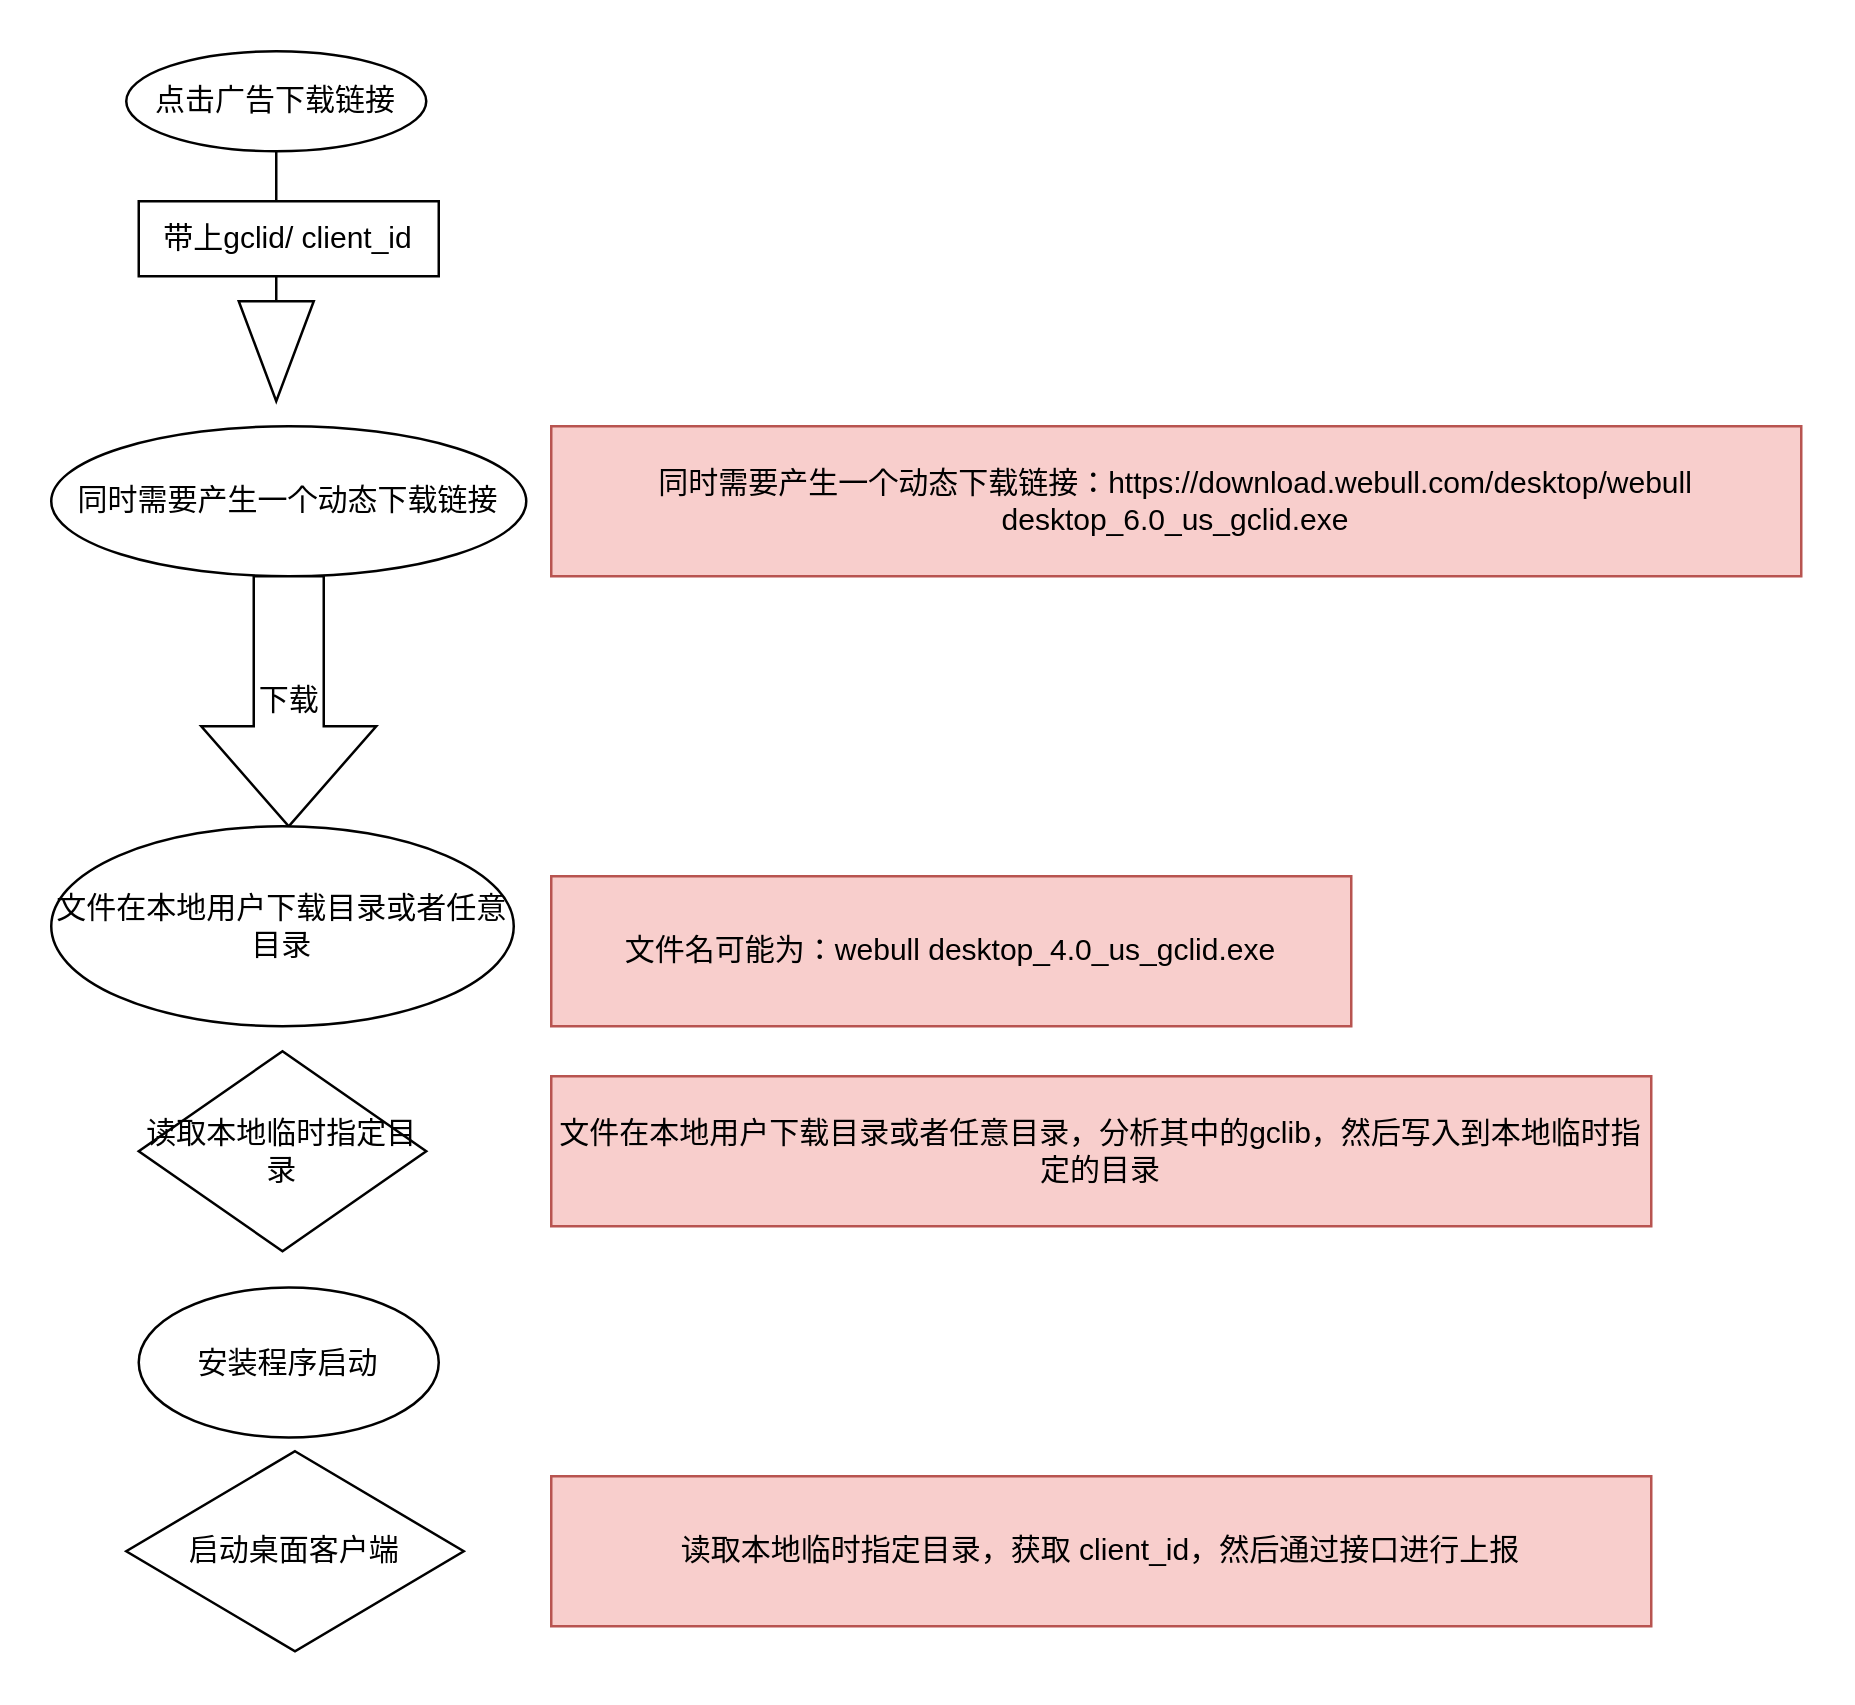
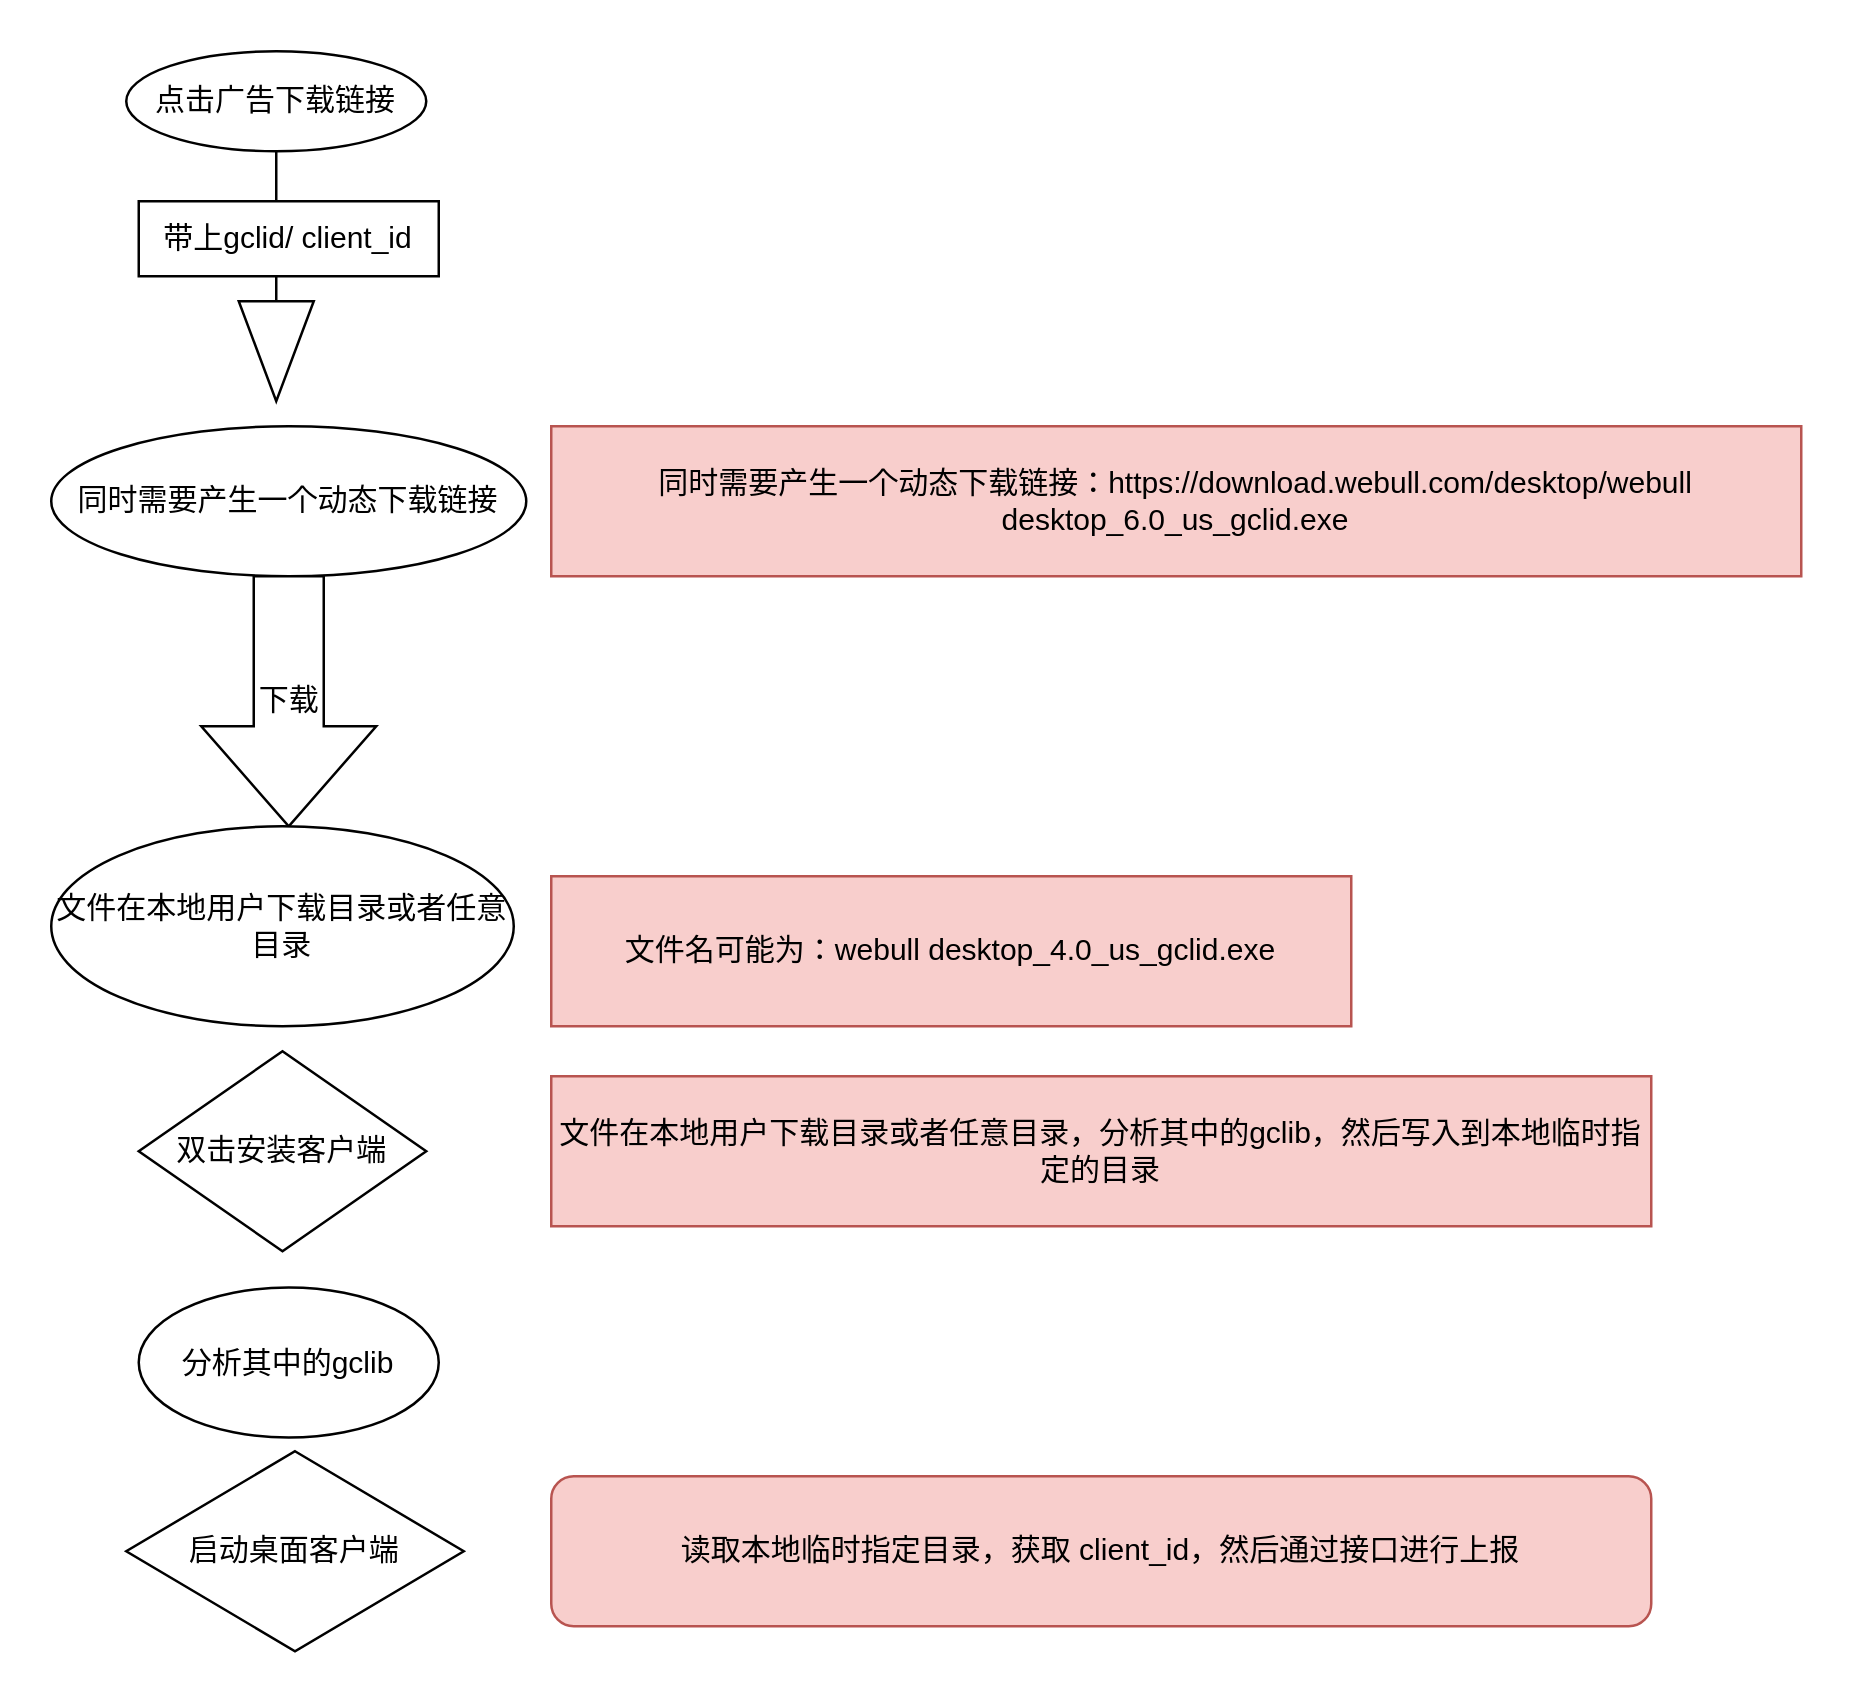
node "读取本地临时指定目录": label "读取本地临时指定目录" -> "双击安装客户端"
node "安装程序启动": label "安装程序启动" -> "分析其中的gclib"
node "读取本地临时指定目录，获取 client_id，然后通过接口进行上报": shape rectangle -> rounded rectangle
